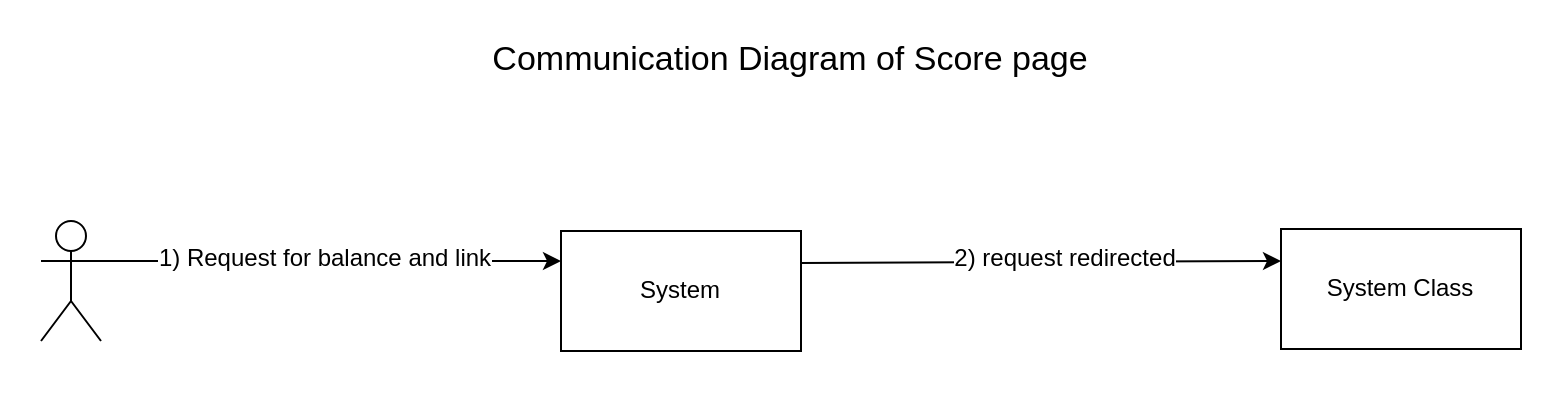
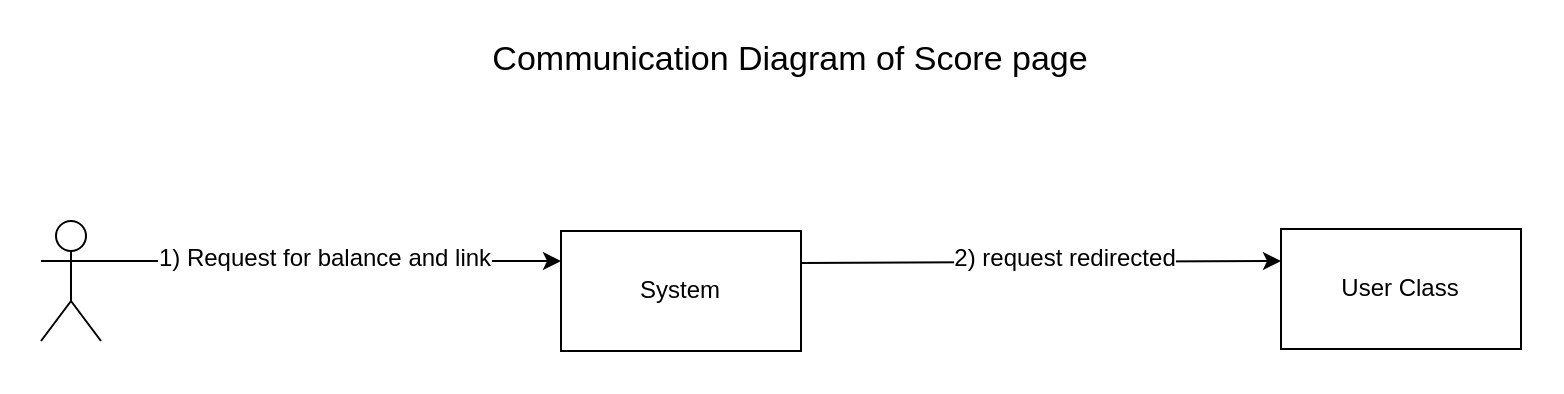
node "System Class": label "System Class" -> "User Class"
